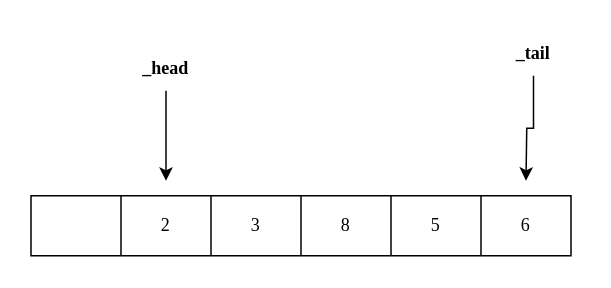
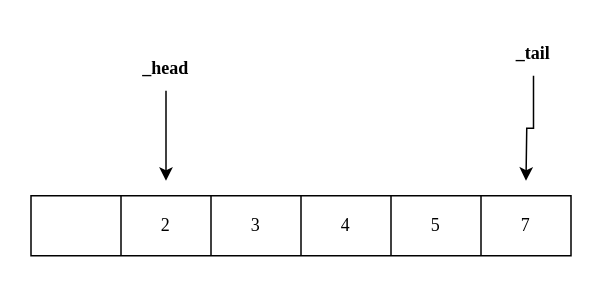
node "8": label "8" -> "4"
node "6": label "6" -> "7"
